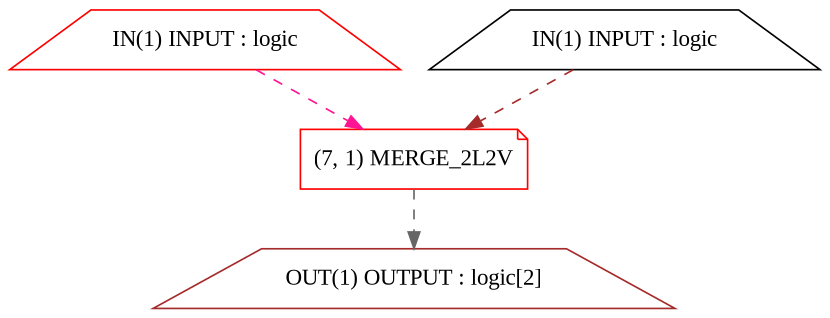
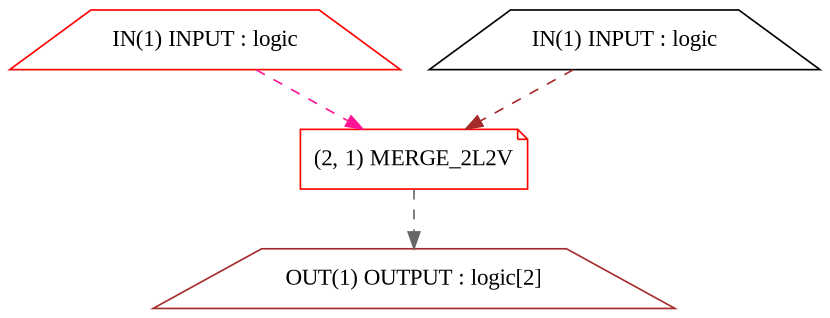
node "(7, 1) MERGE_2L2V": label "(7, 1) MERGE_2L2V" -> "(2, 1) MERGE_2L2V"
